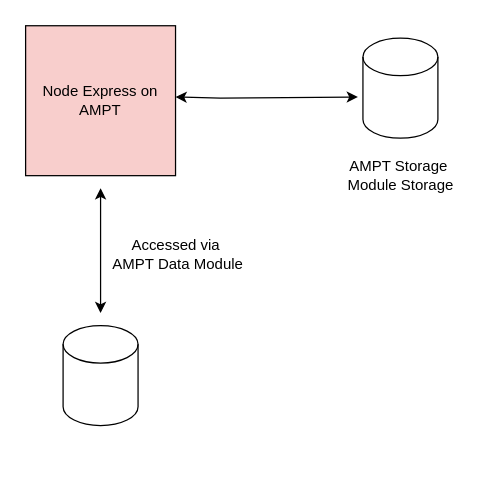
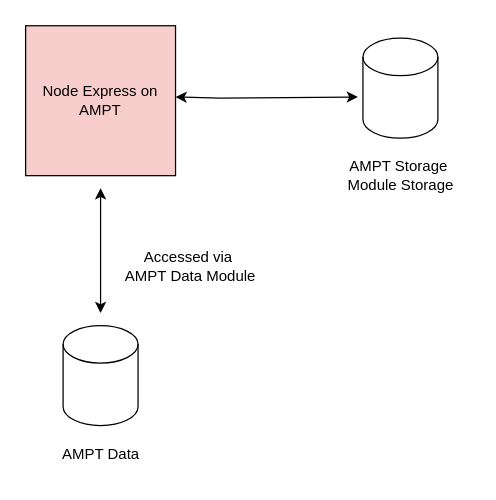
node "Accessed via AMPT Data Module": moved (176, 254) -> (188, 267)
node "AMPT Data": added
